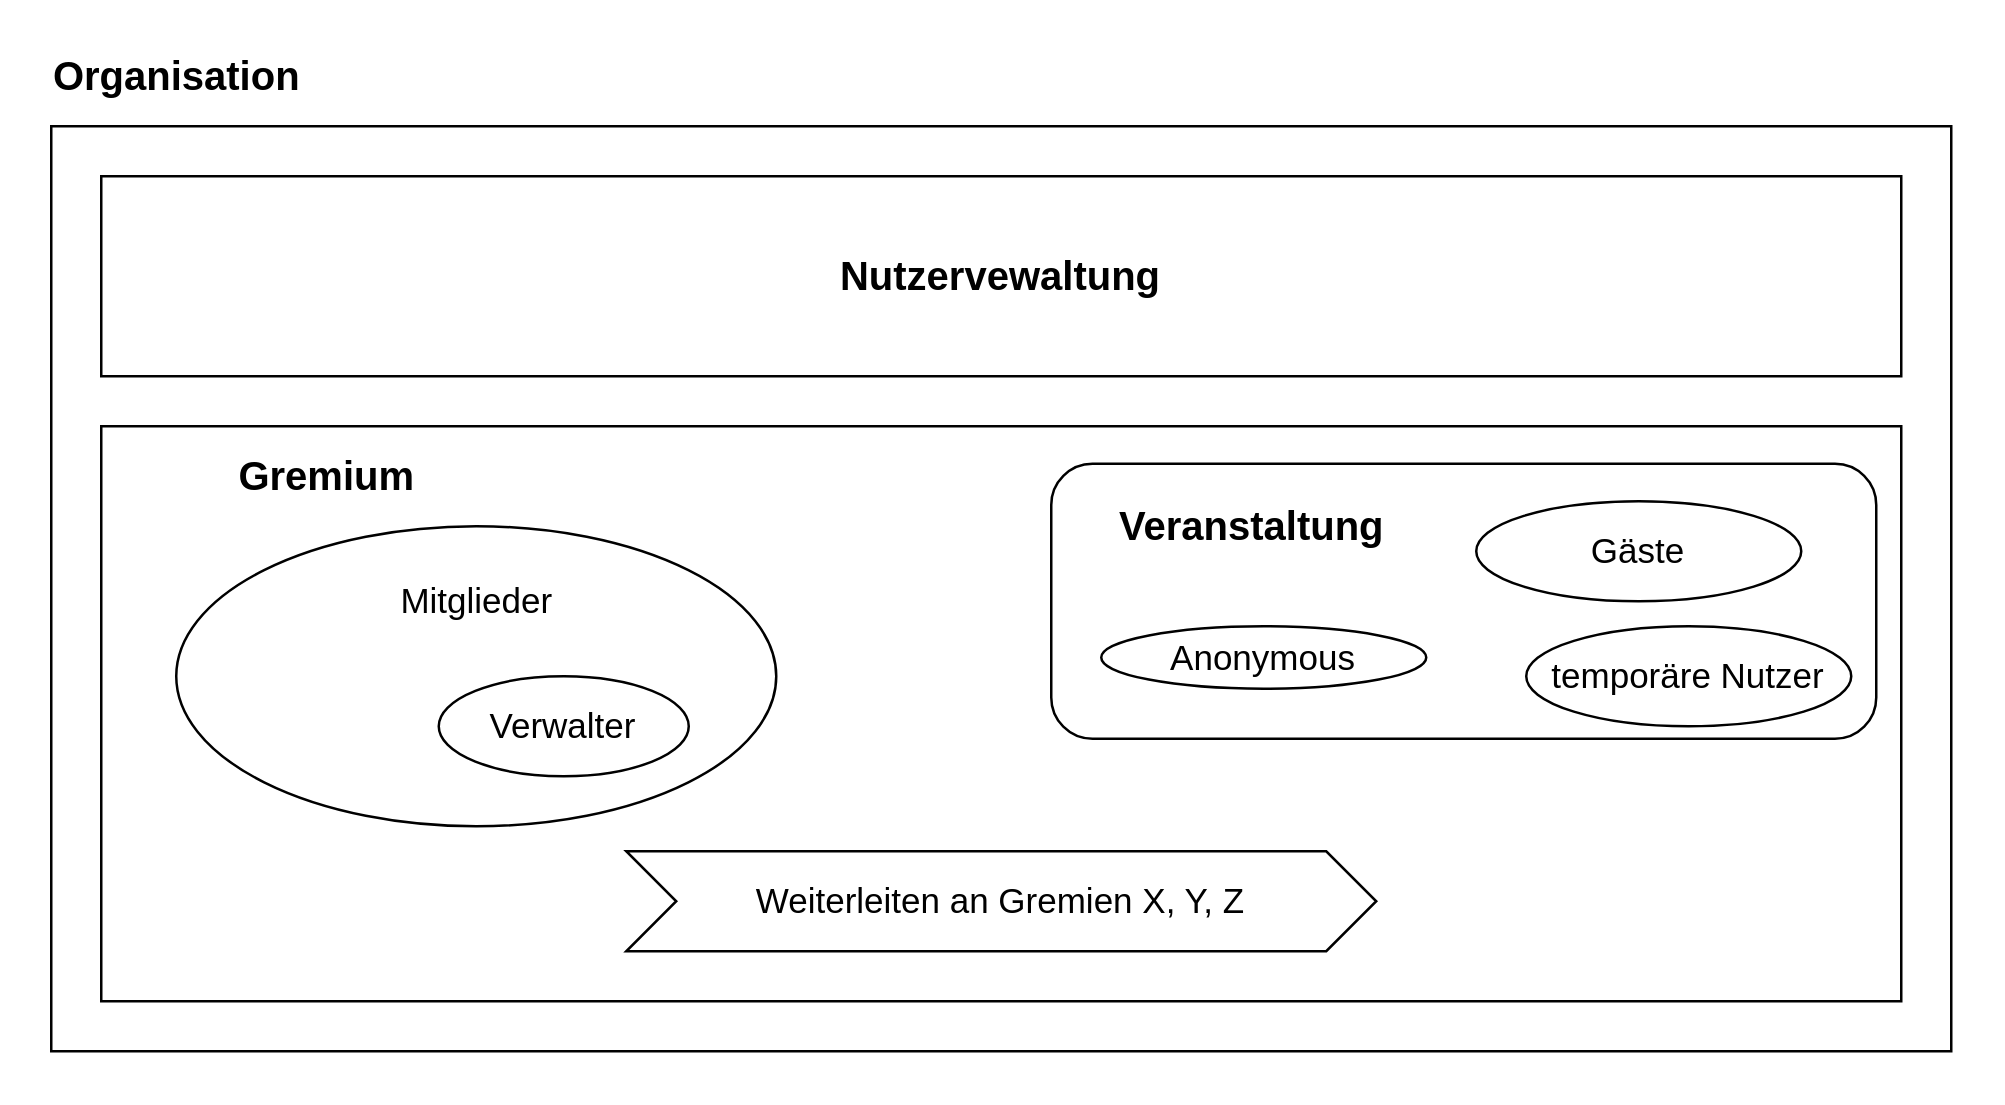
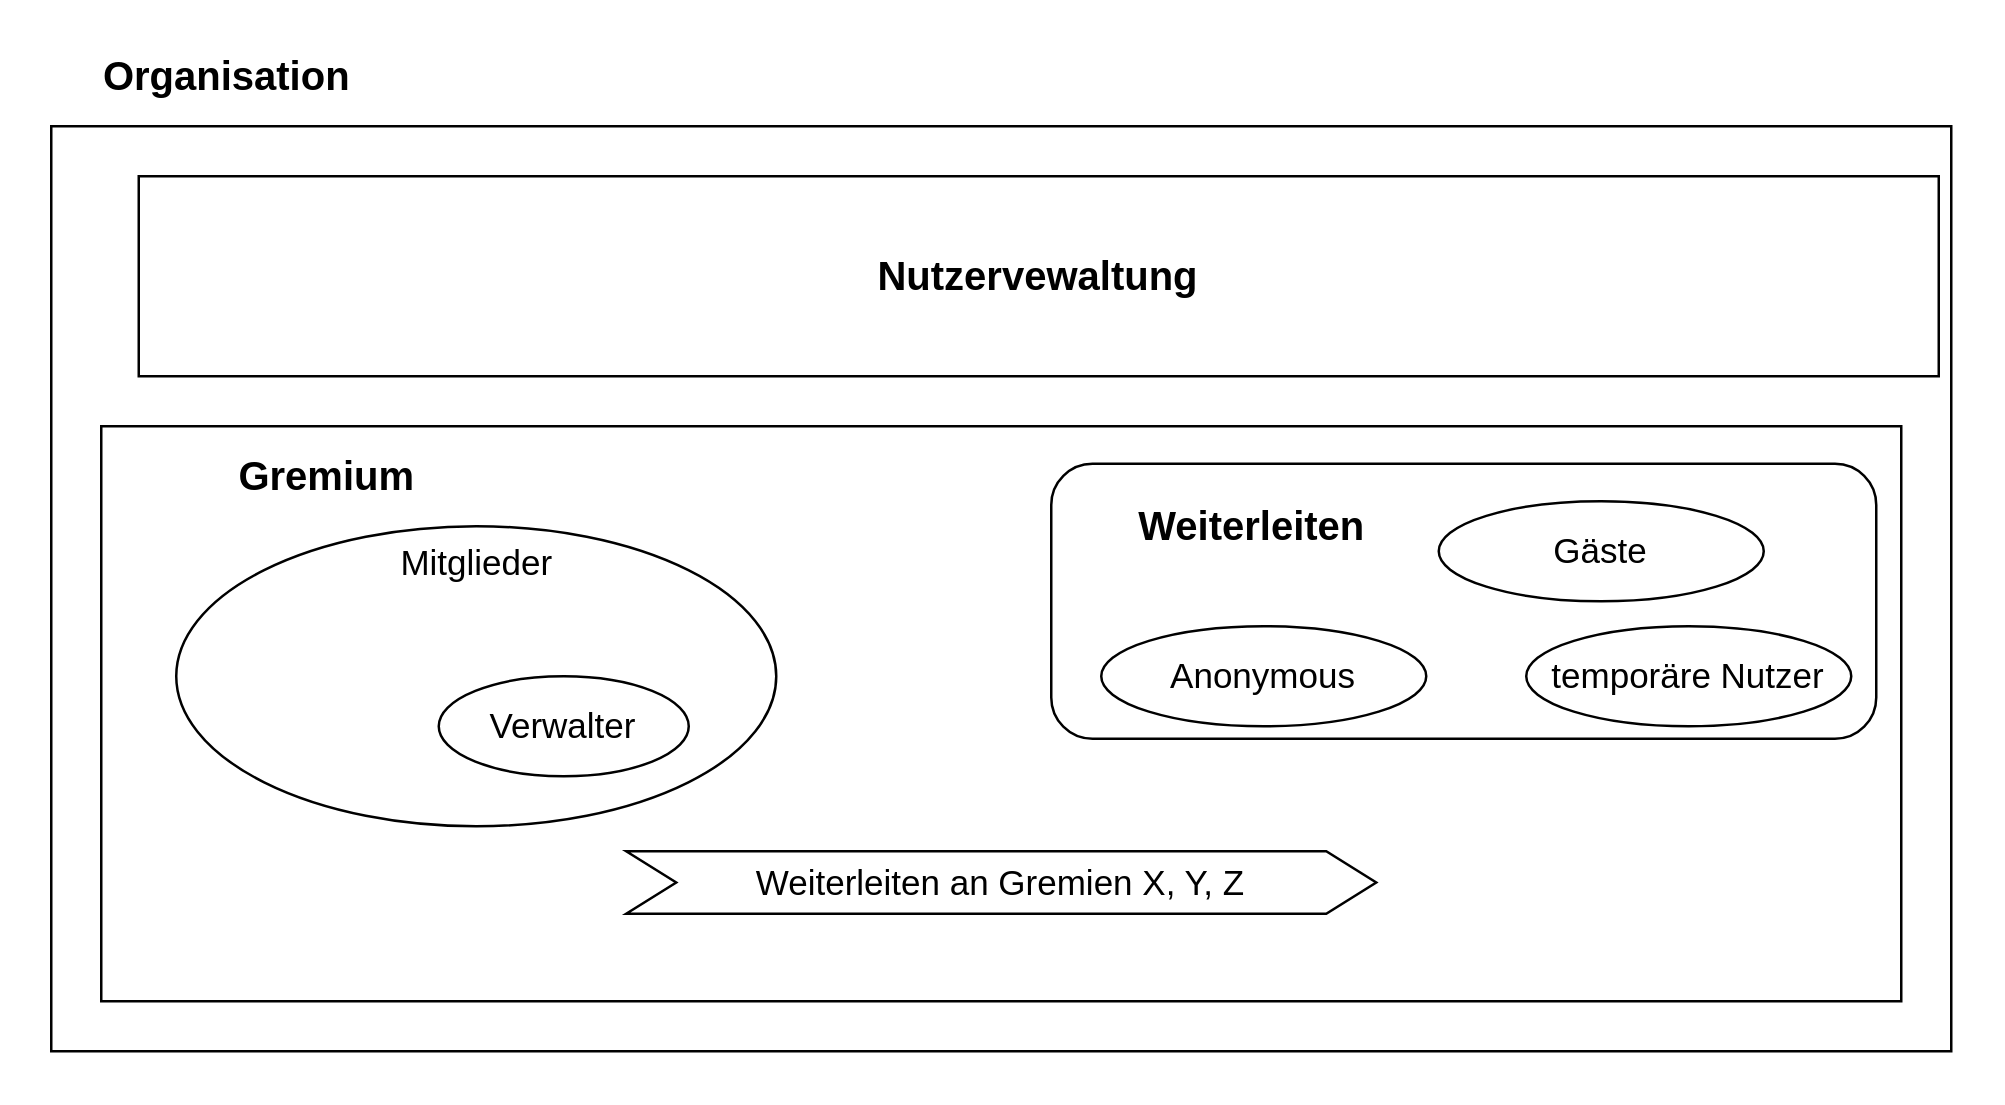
node "Organisation": moved (176, 76) -> (226, 76)
node "Nutzervewaltung": moved (1001, 276) -> (1039, 276)
node "Veranstaltung": label "Veranstaltung" -> "Weiterleiten"
node "Gäste": moved (1639, 551) -> (1601, 551)
node "Mitglieder": moved (476, 601) -> (476, 564)
node "Anonymous": size 325x63 -> 325x100
node "Weiterleiten an Gremien X, Y, Z": size 750x100 -> 750x63
